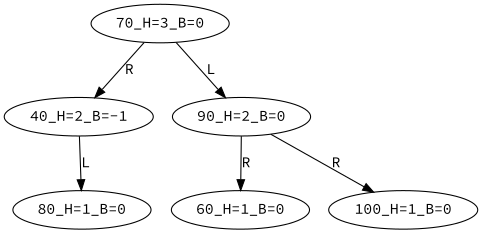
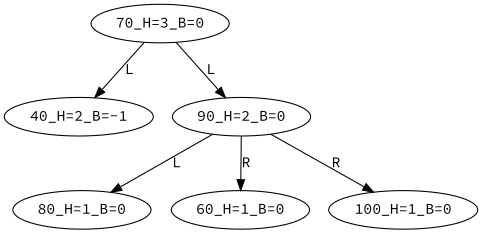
edge "70_H=3_B=0" -> "40_H=2_B=-1": label "R" -> "L"
edge "40_H=2_B=-1" -> "80_H=1_B=0": now "90_H=2_B=0" -> "80_H=1_B=0"
